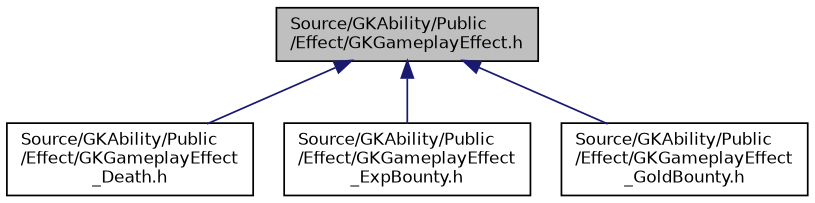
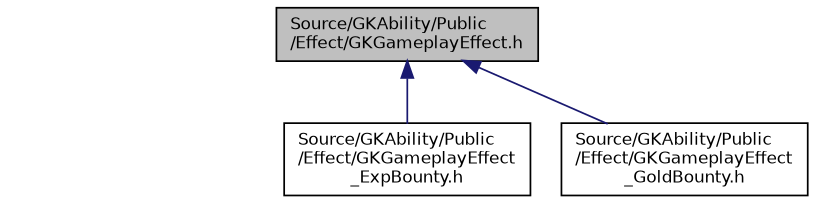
node "Source/GKAbility/Public /Effect/GKGameplayEffect _Death.h": removed
